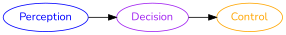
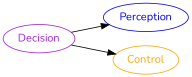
edge "Perception" -> "Decision": reversed
